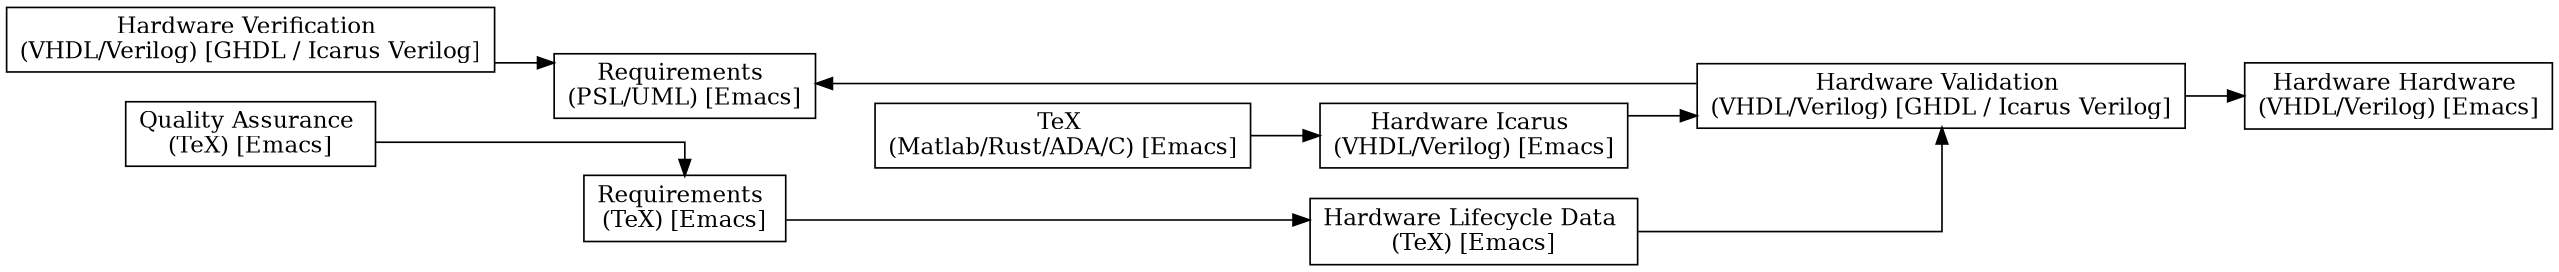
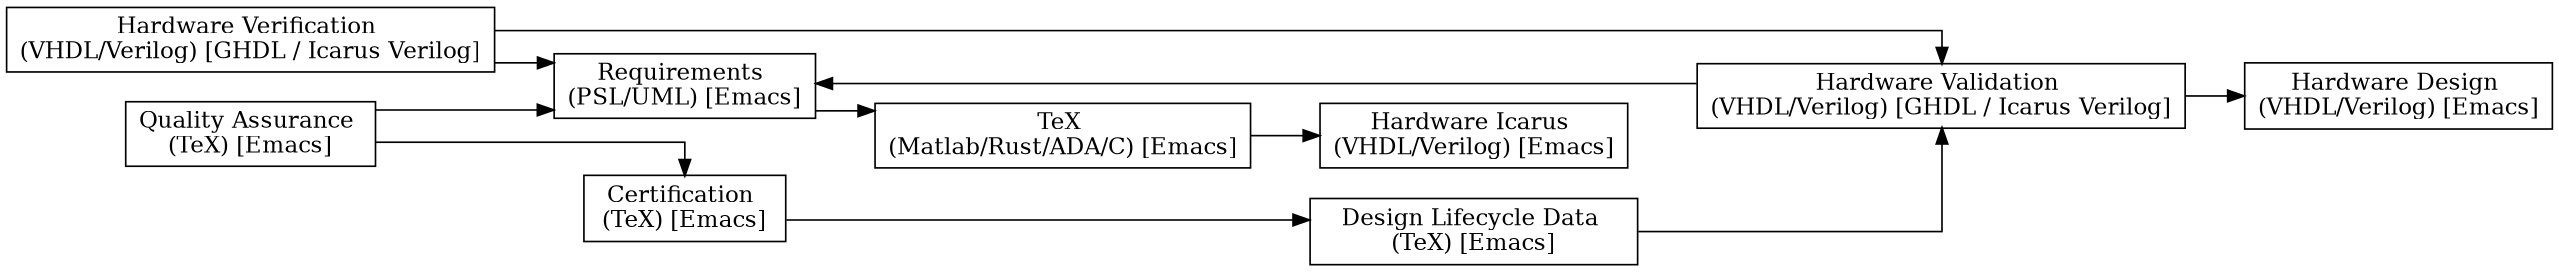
node "Hardware Hardware (VHDL/Verilog) [Emacs]": label "Hardware Hardware (VHDL/Verilog) [Emacs]" -> "Hardware Design (VHDL/Verilog) [Emacs]"
edge "Quality Assurance (TeX) [Emacs]" -> "Requirements (PSL/UML) [Emacs]": added
edge "Requirements (PSL/UML) [Emacs]" -> "TeX (Matlab/Rust/ADA/C) [Emacs]": added
edge "Hardware Icarus (VHDL/Verilog) [Emacs]" -> "Hardware Validation (VHDL/Verilog) [GHDL / Icarus Verilog]": now "Hardware Verification (VHDL/Verilog) [GHDL / Icarus Verilog]" -> "Hardware Validation (VHDL/Verilog) [GHDL / Icarus Verilog]"
node "Requirements (TeX) [Emacs]": label "Requirements (TeX) [Emacs]" -> "Certification (TeX) [Emacs]"
node "Hardware Lifecycle Data (TeX) [Emacs]": label "Hardware Lifecycle Data (TeX) [Emacs]" -> "Design Lifecycle Data (TeX) [Emacs]"
